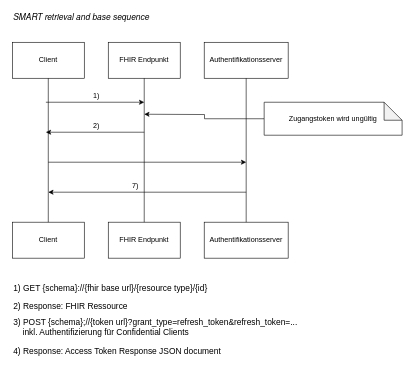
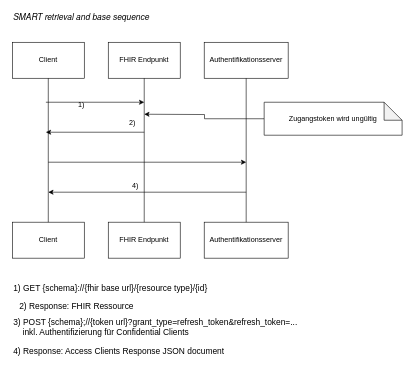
node "1)": moved (96, 96) -> (81, 105)
node "2)": moved (96, 126) -> (132, 123)
node "7)": label "7)" -> "4)"
node "2) Response: FHIR Ressource": moved (183, 306) -> (189, 306)
node "4) Response: Access Token Response JSON document": label "4) Response: Access Token Response JSON document" -> "4) Response: Access Clients Response JSON document"
